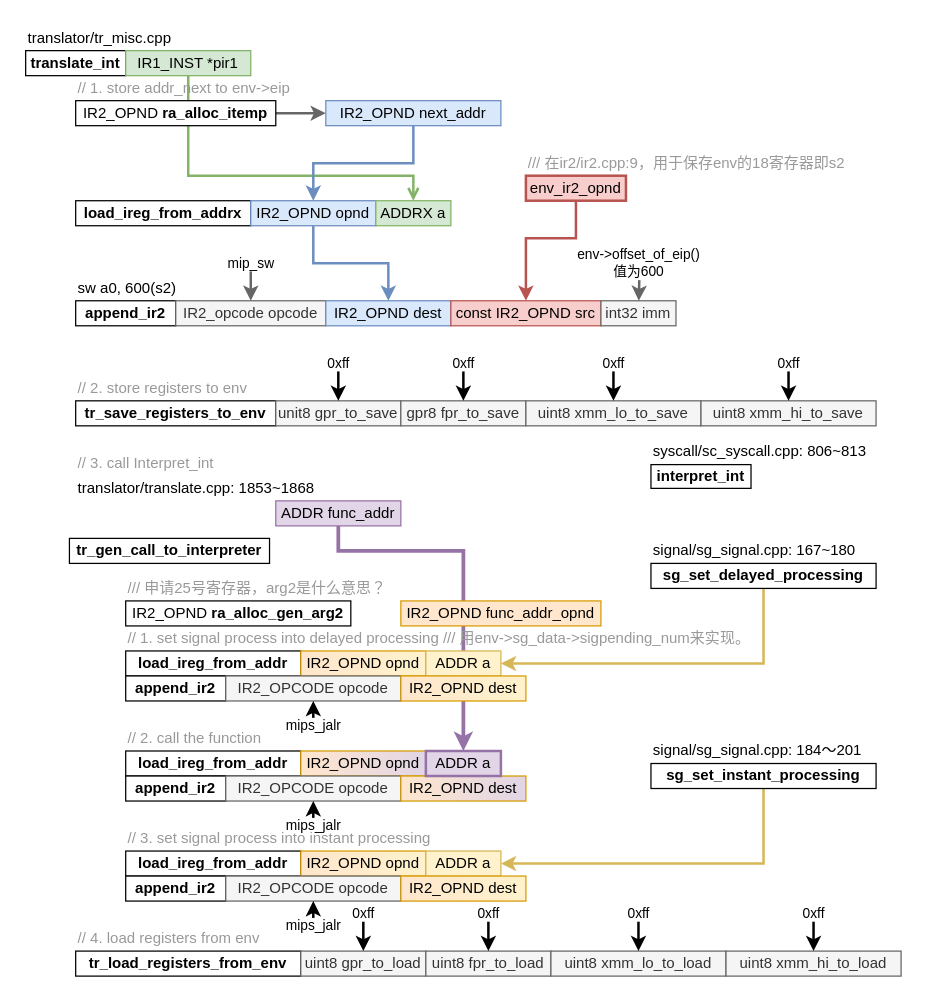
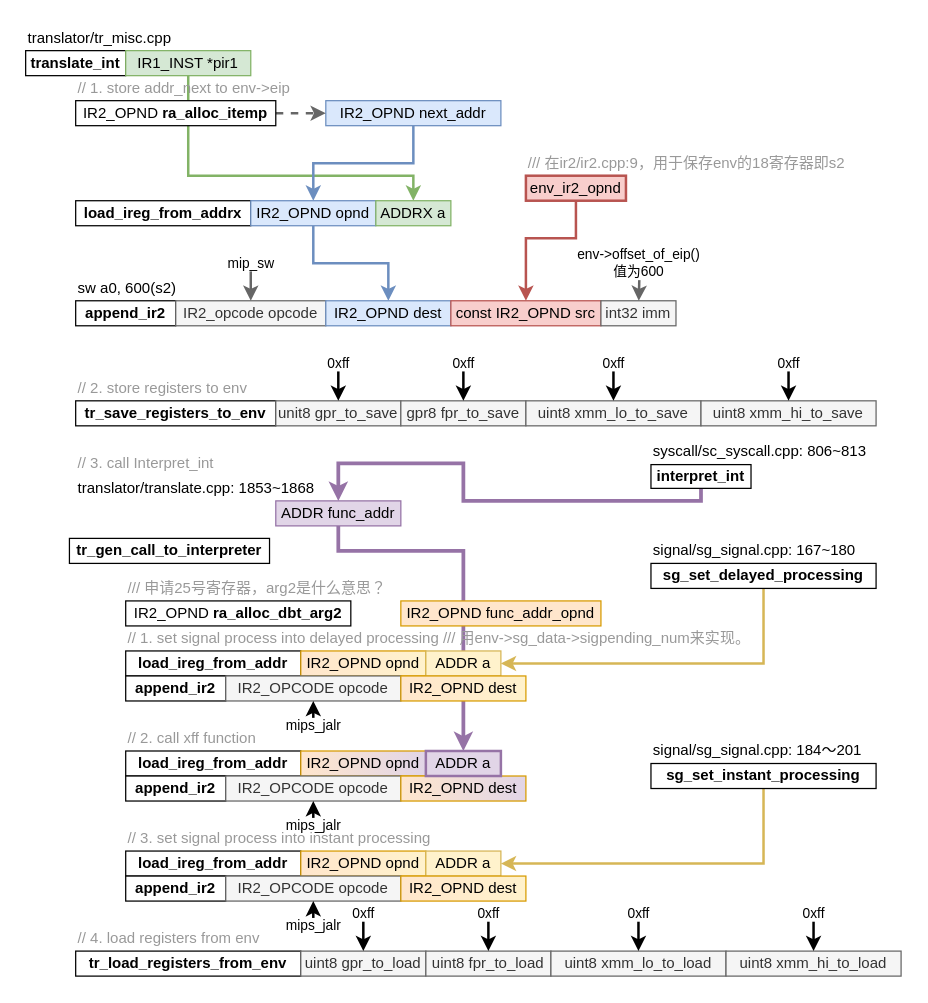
edge "IR2_OPND ra_alloc_itemp" -> "IR2_OPND next_addr": style solid -> dashed
edge "IR1_INST *pir1" -> "ADDRX a": arrowhead open -> classic
edge "interpret_int" -> "ADDR func_addr": added
node "IR2_OPND ra_alloc_gen_arg2": label "IR2_OPND ra_alloc_gen_arg2" -> "IR2_OPND ra_alloc_dbt_arg2"
node "// 2. call the function": label "// 2. call the function" -> "// 2. call xff function"
